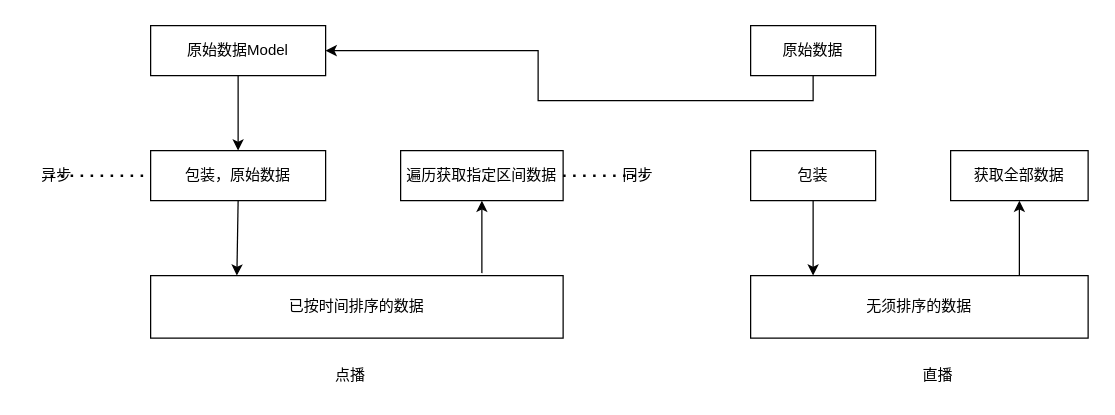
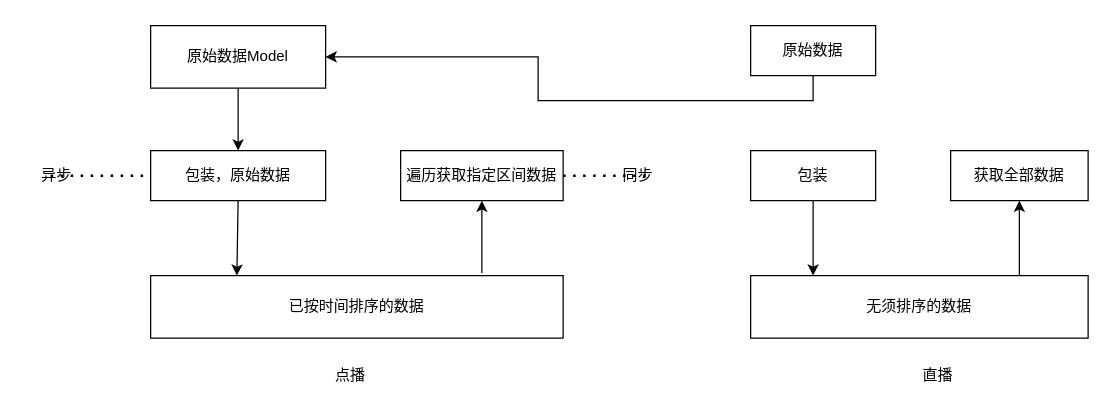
node "原始数据Model": size 175x50 -> 175x63
